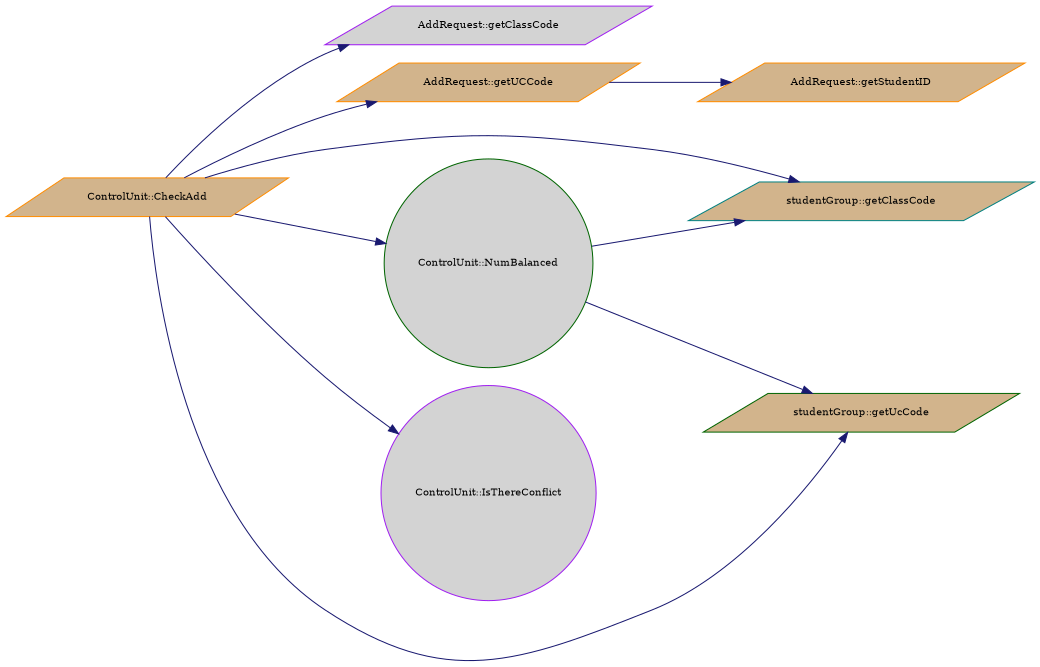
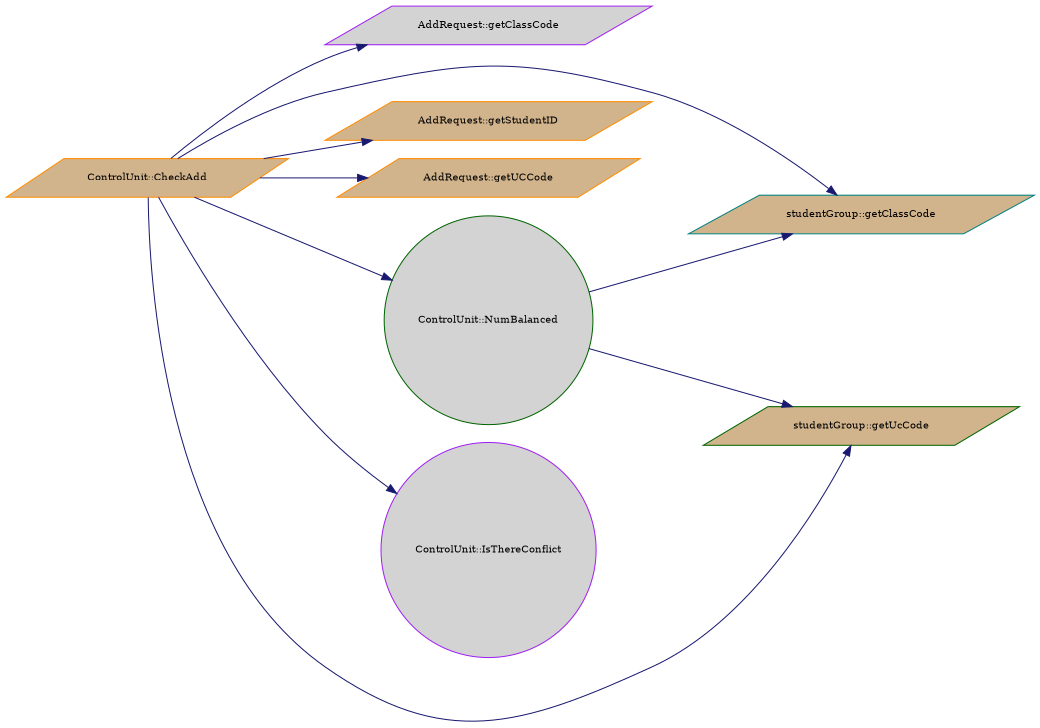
edge "AddRequest::getUCCode" -> "AddRequest::getStudentID": now "ControlUnit::CheckAdd" -> "AddRequest::getStudentID"
